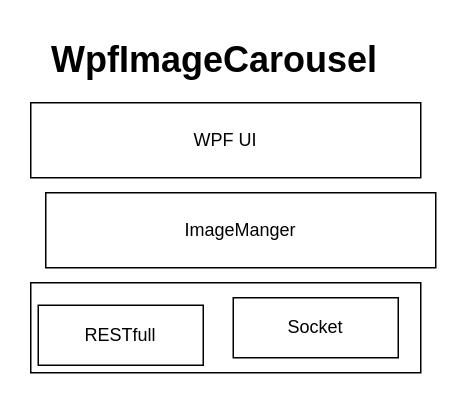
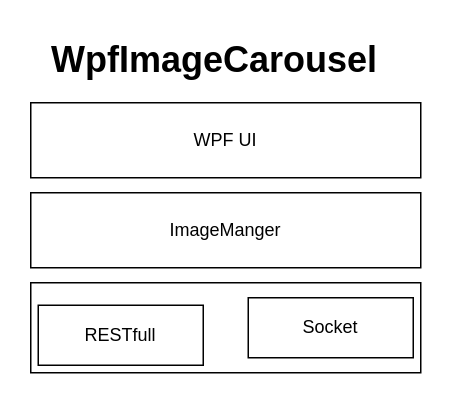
node "ImageManger": moved (241, 230) -> (226, 230)
node "Socket": moved (316, 328) -> (331, 328)
